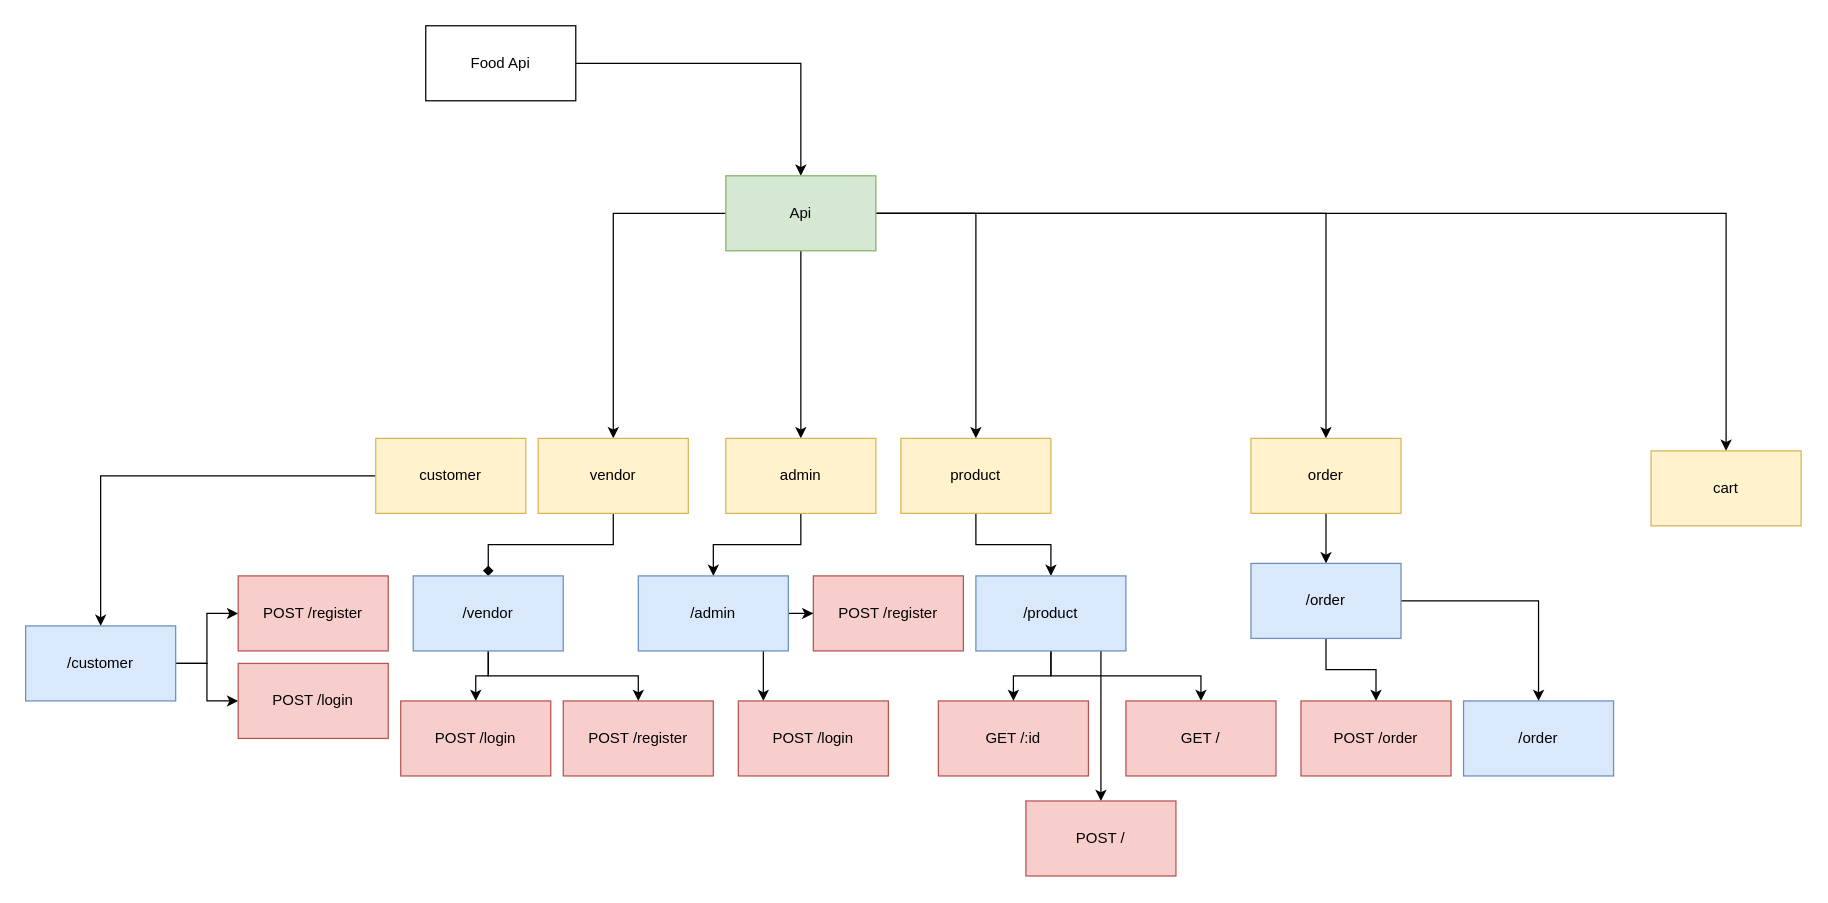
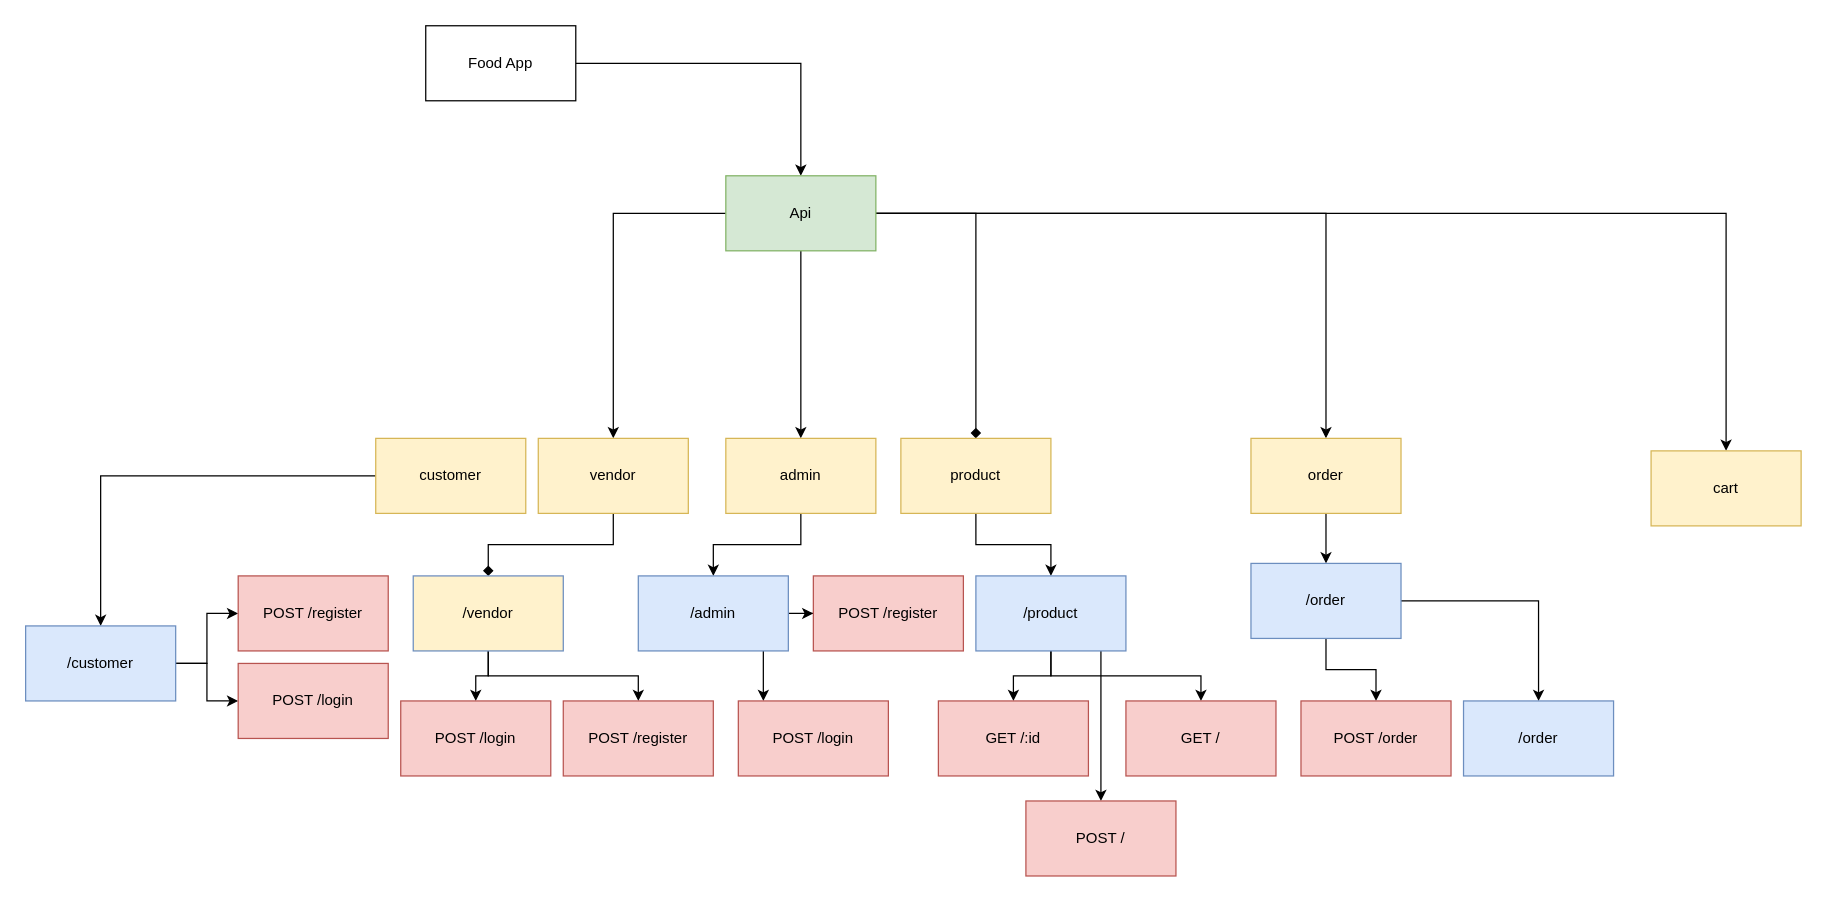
node "Food Api": label "Food Api" -> "Food App"
edge "Api" -> "product": arrowhead classic -> diamond
node "/vendor": fillcolor #dae8fc -> #fff2cc
